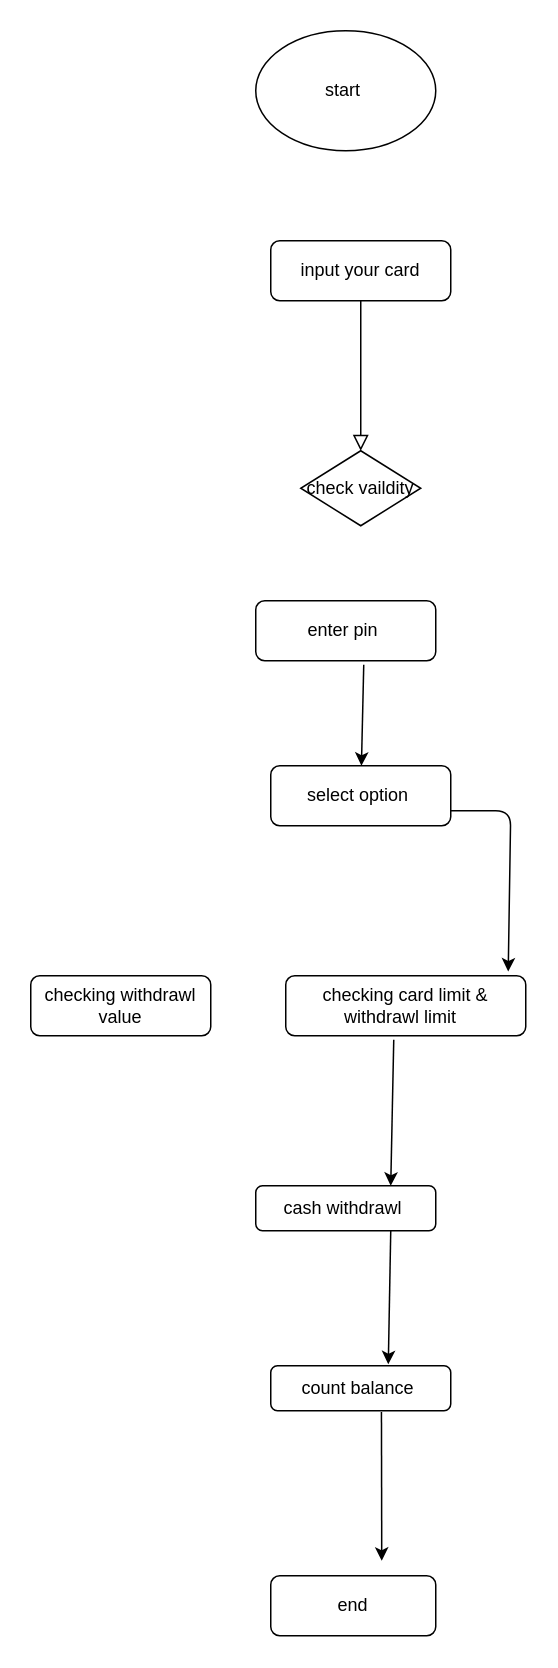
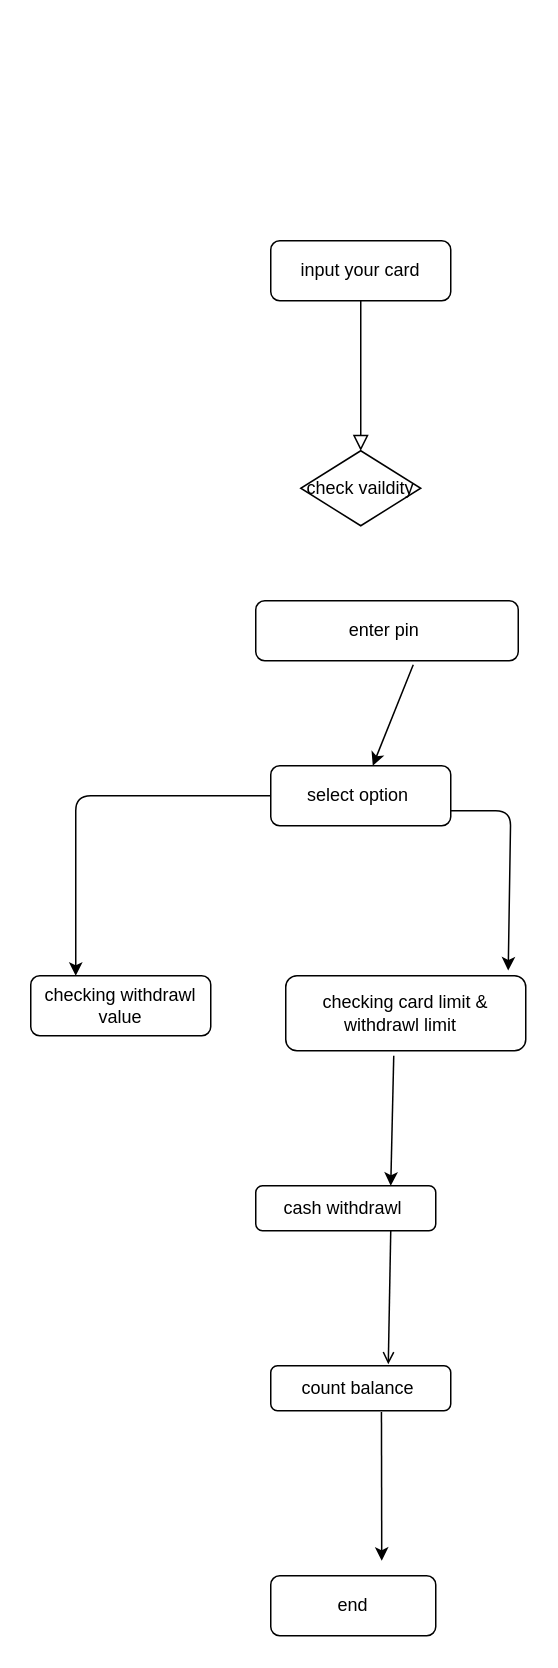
node "start": removed
node "enter pin": size 180x60 -> 263x60
edge "select option" -> "checking withdrawl value": added
node "checking card limit & withdrawl limit": size 240x60 -> 240x75
edge "cash withdrawl" -> "count balance": arrowhead classic -> open
